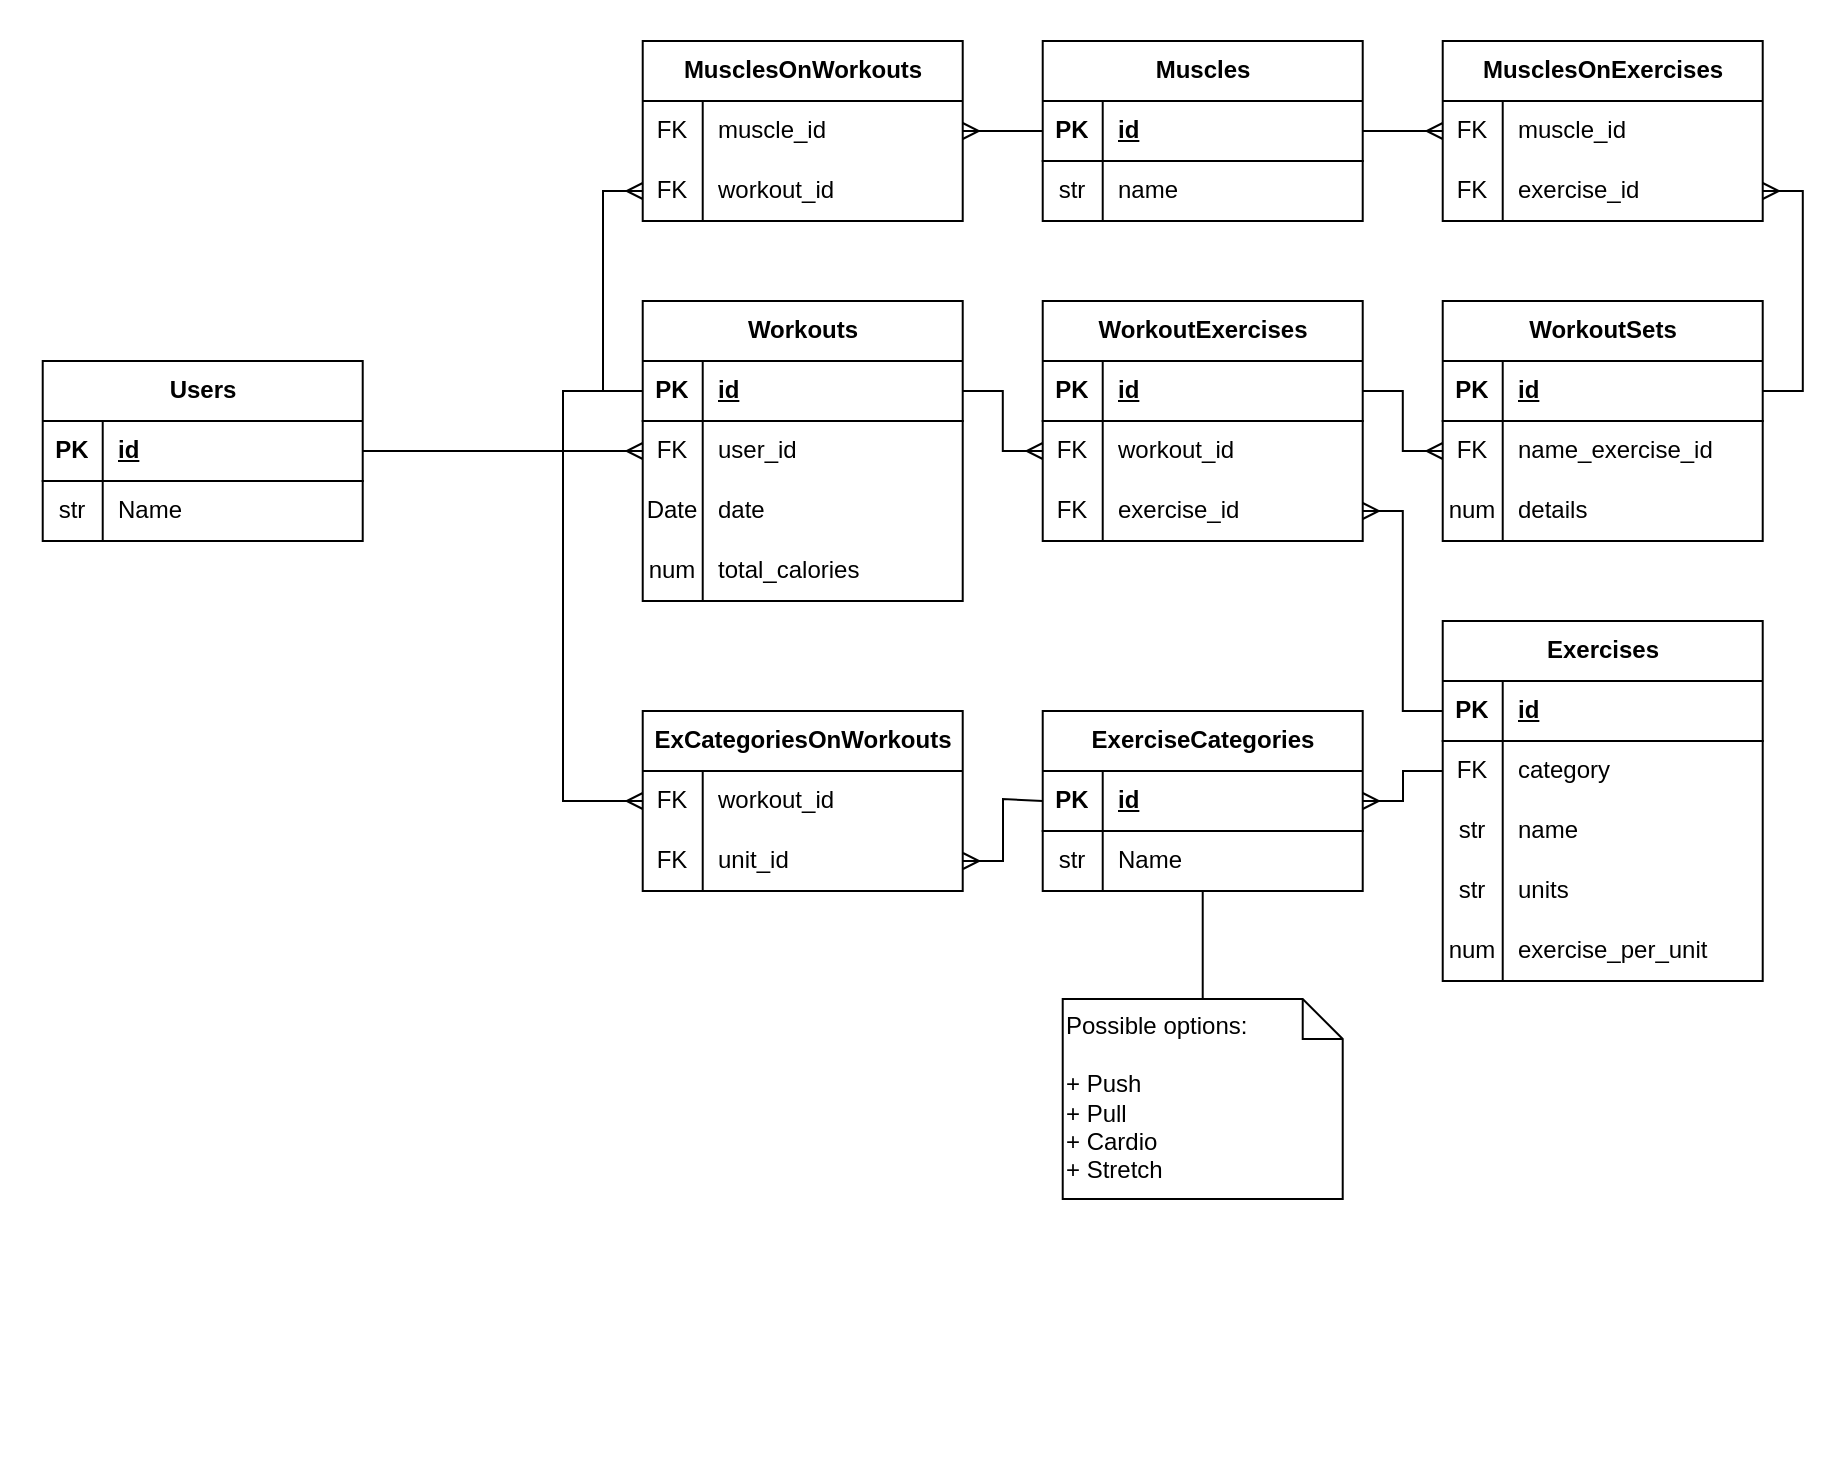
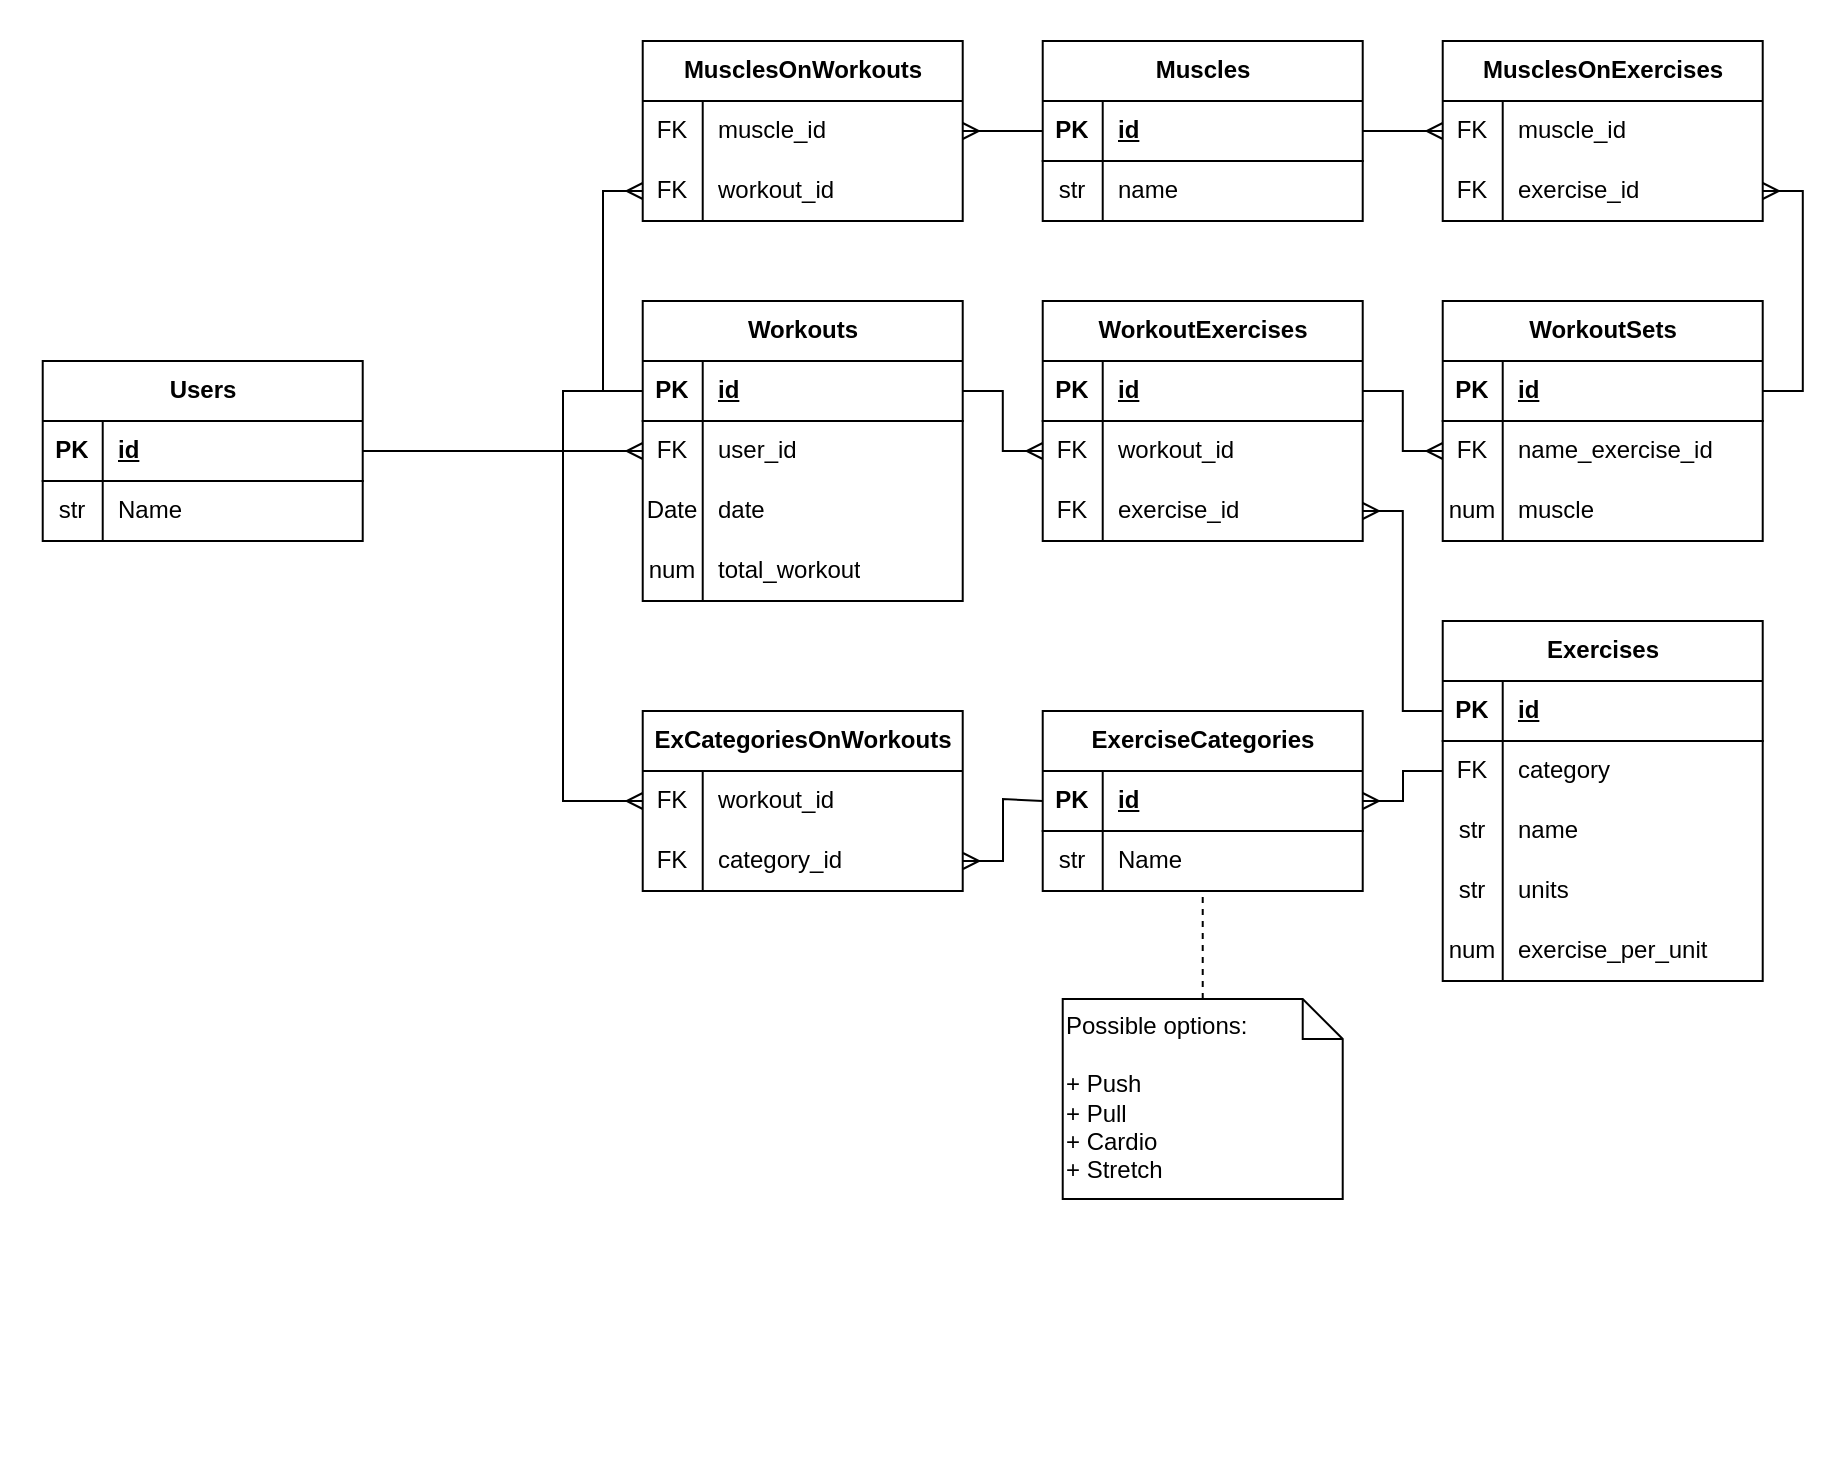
node "details": label "details" -> "muscle"
node "total_calories": label "total_calories" -> "total_workout"
node "unit_id": label "unit_id" -> "category_id"
edge "ExerciseCategories" -- "Possible options: + Push + Pull + Cardio + Stretch": style solid -> dashed
